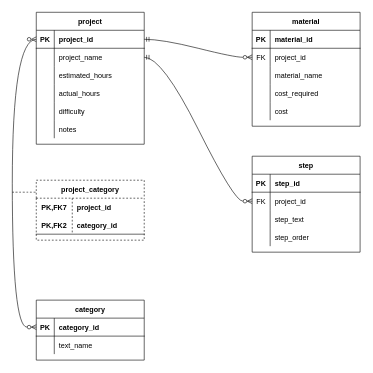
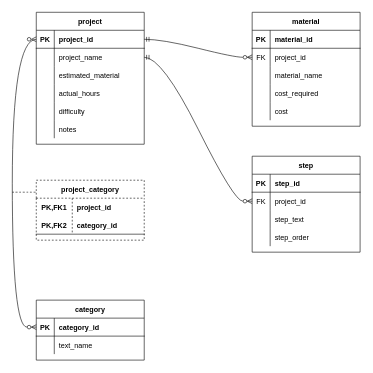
node "estimated_hours": label "estimated_hours" -> "estimated_material"
node "PK,FK7": label "PK,FK7" -> "PK,FK1"
